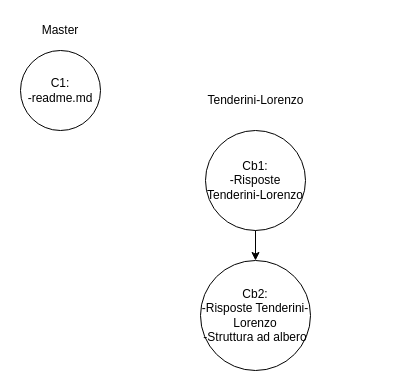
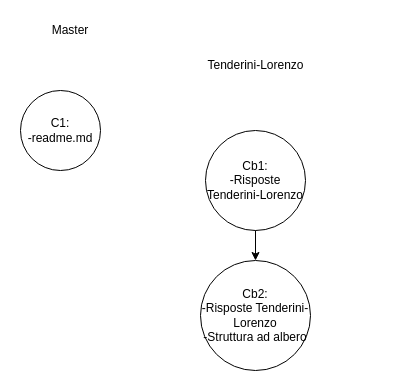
node "Master": moved (61, 31) -> (71, 31)
node "C1: -readme.md": moved (61, 91) -> (61, 131)
node "Tenderini-Lorenzo": moved (256, 101) -> (256, 66)
